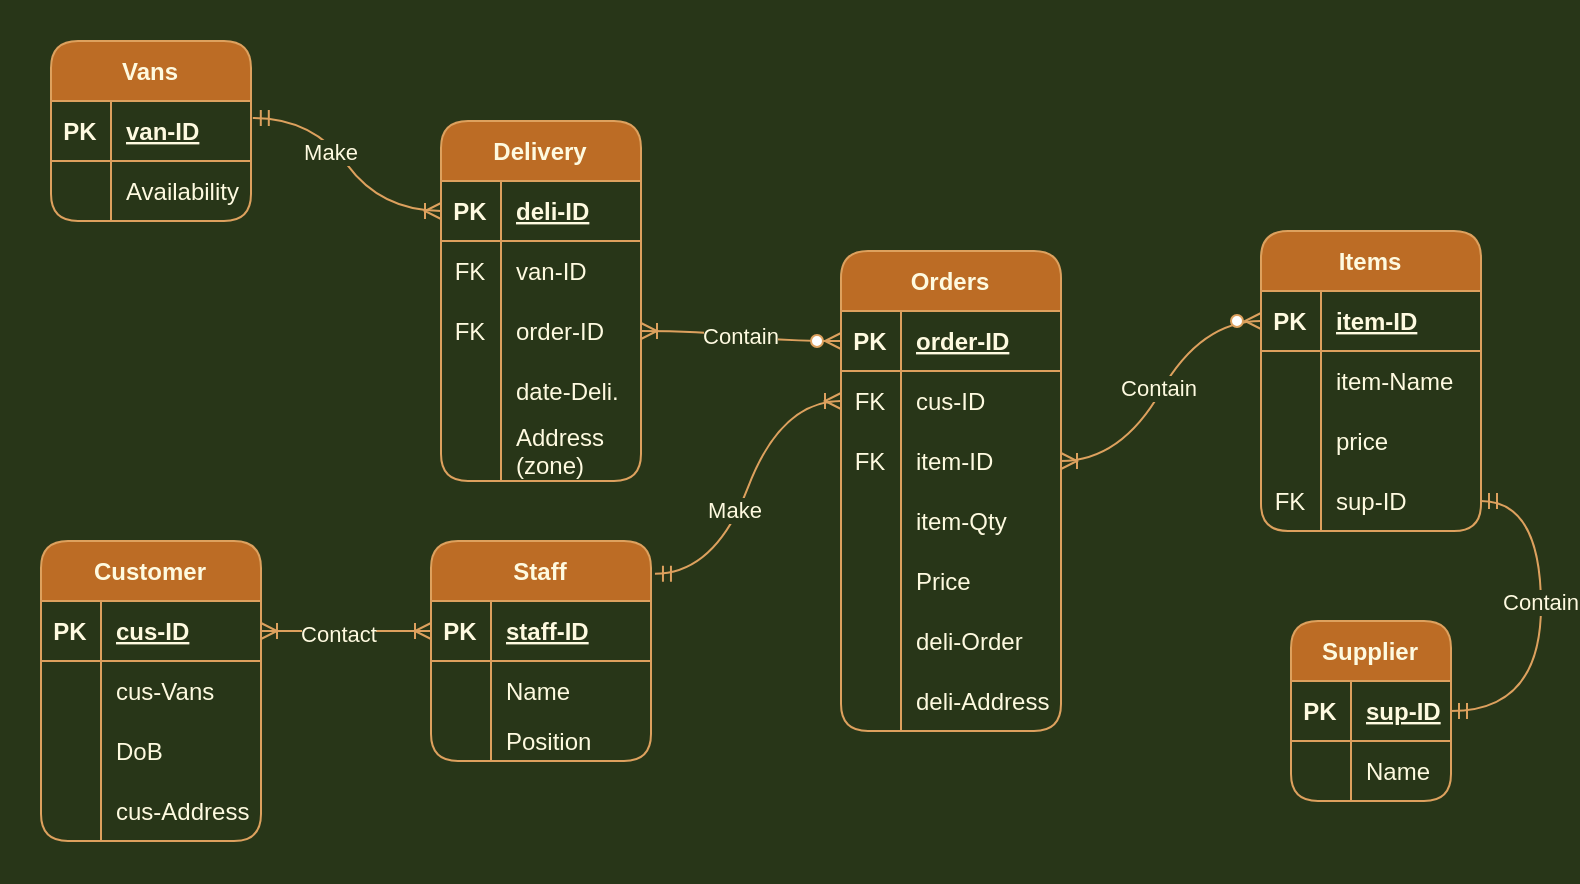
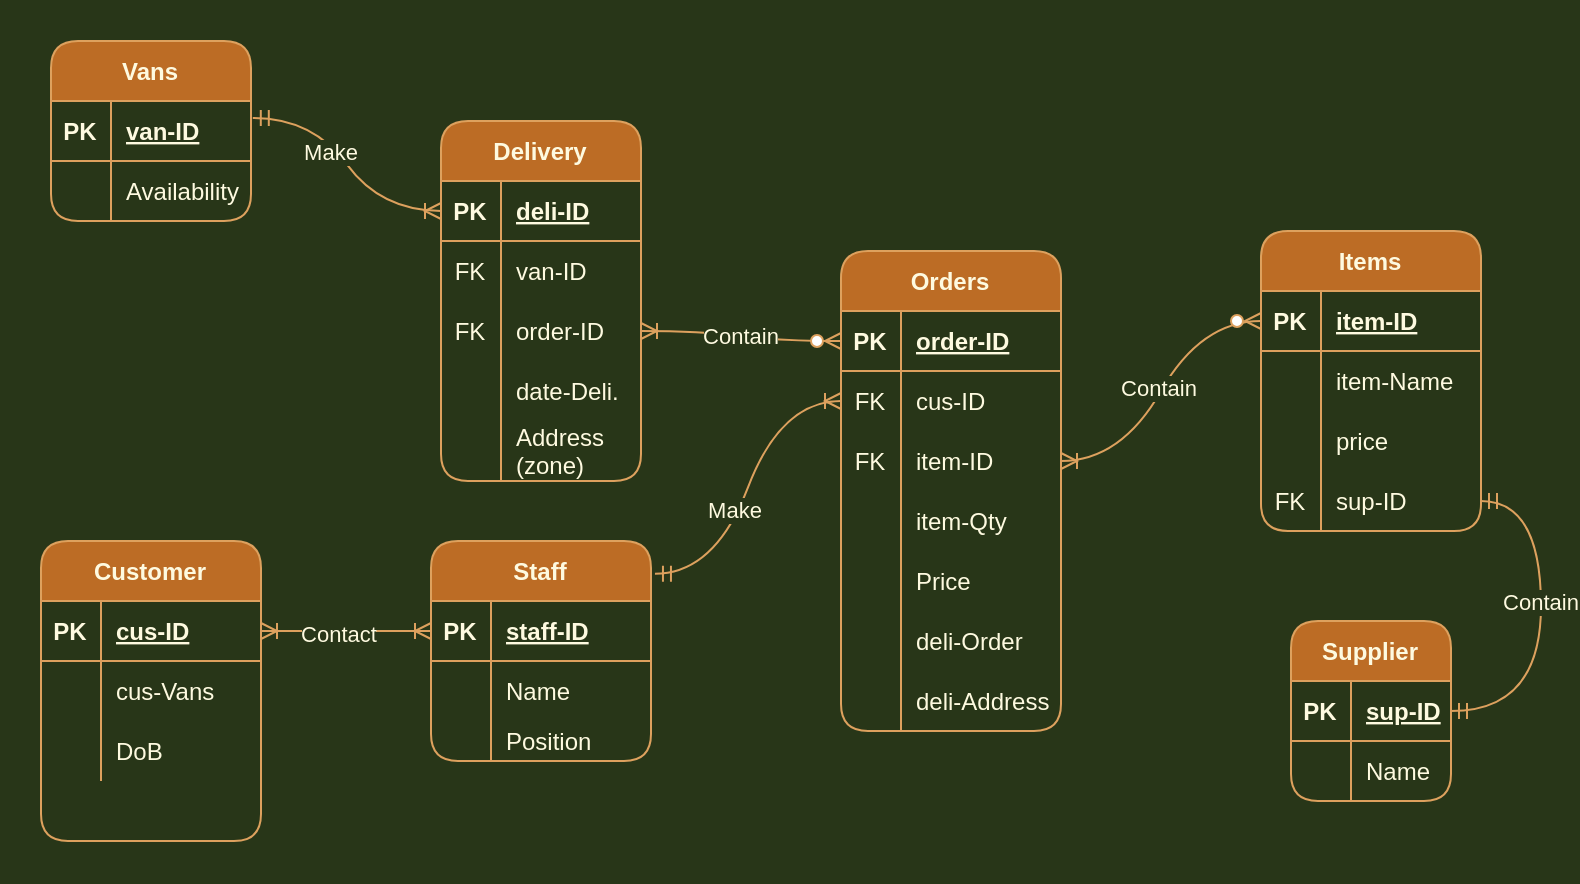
node "cus-Address": removed
